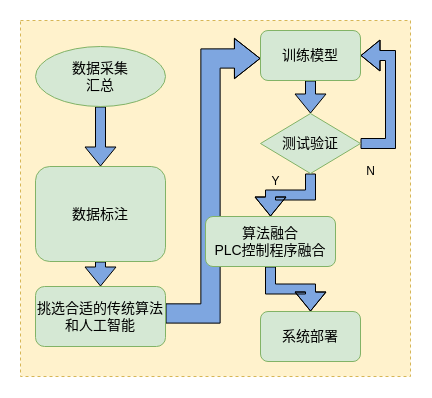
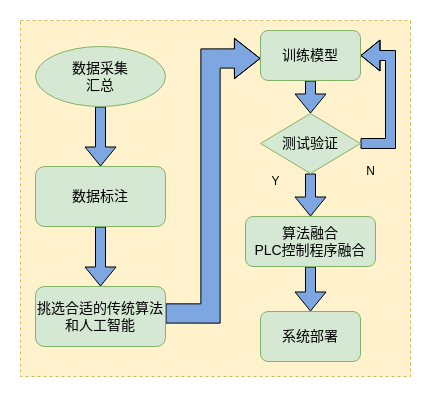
node "数据标注": size 130x95 -> 130x60
node "算法融合 PLC控制程序融合": moved (271, 242) -> (311, 242)
